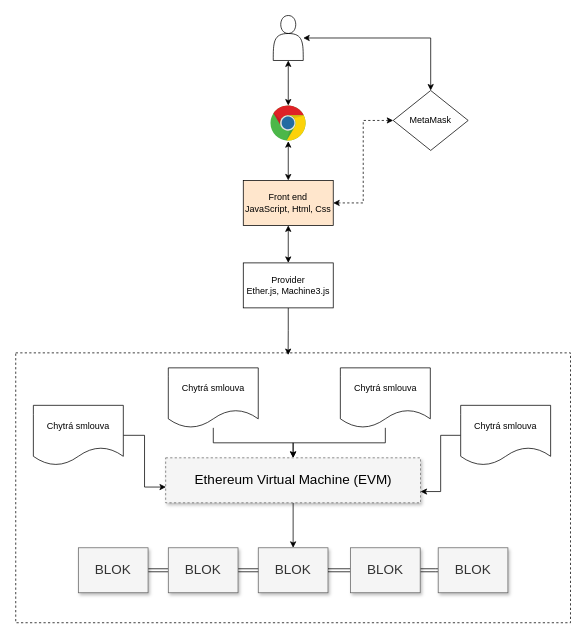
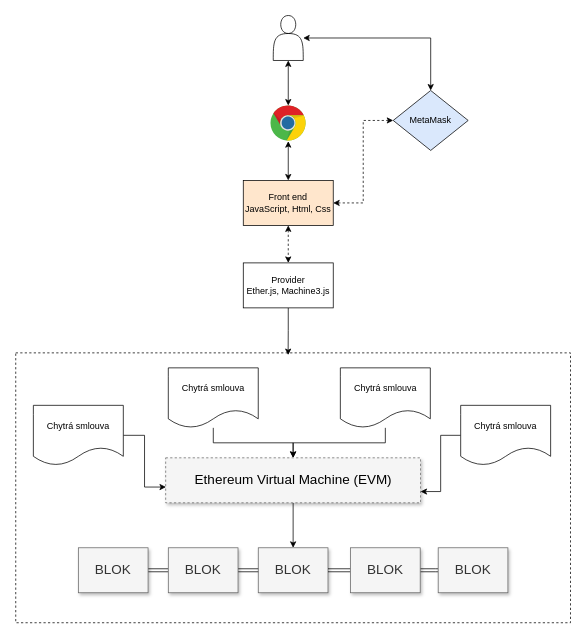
node "MetaMask": fillcolor #ffffff -> #dae8fc
edge "Front end JavaScript, Html, Css" -- "Provider Ether.js, Machine3.js": style solid -> dashed
